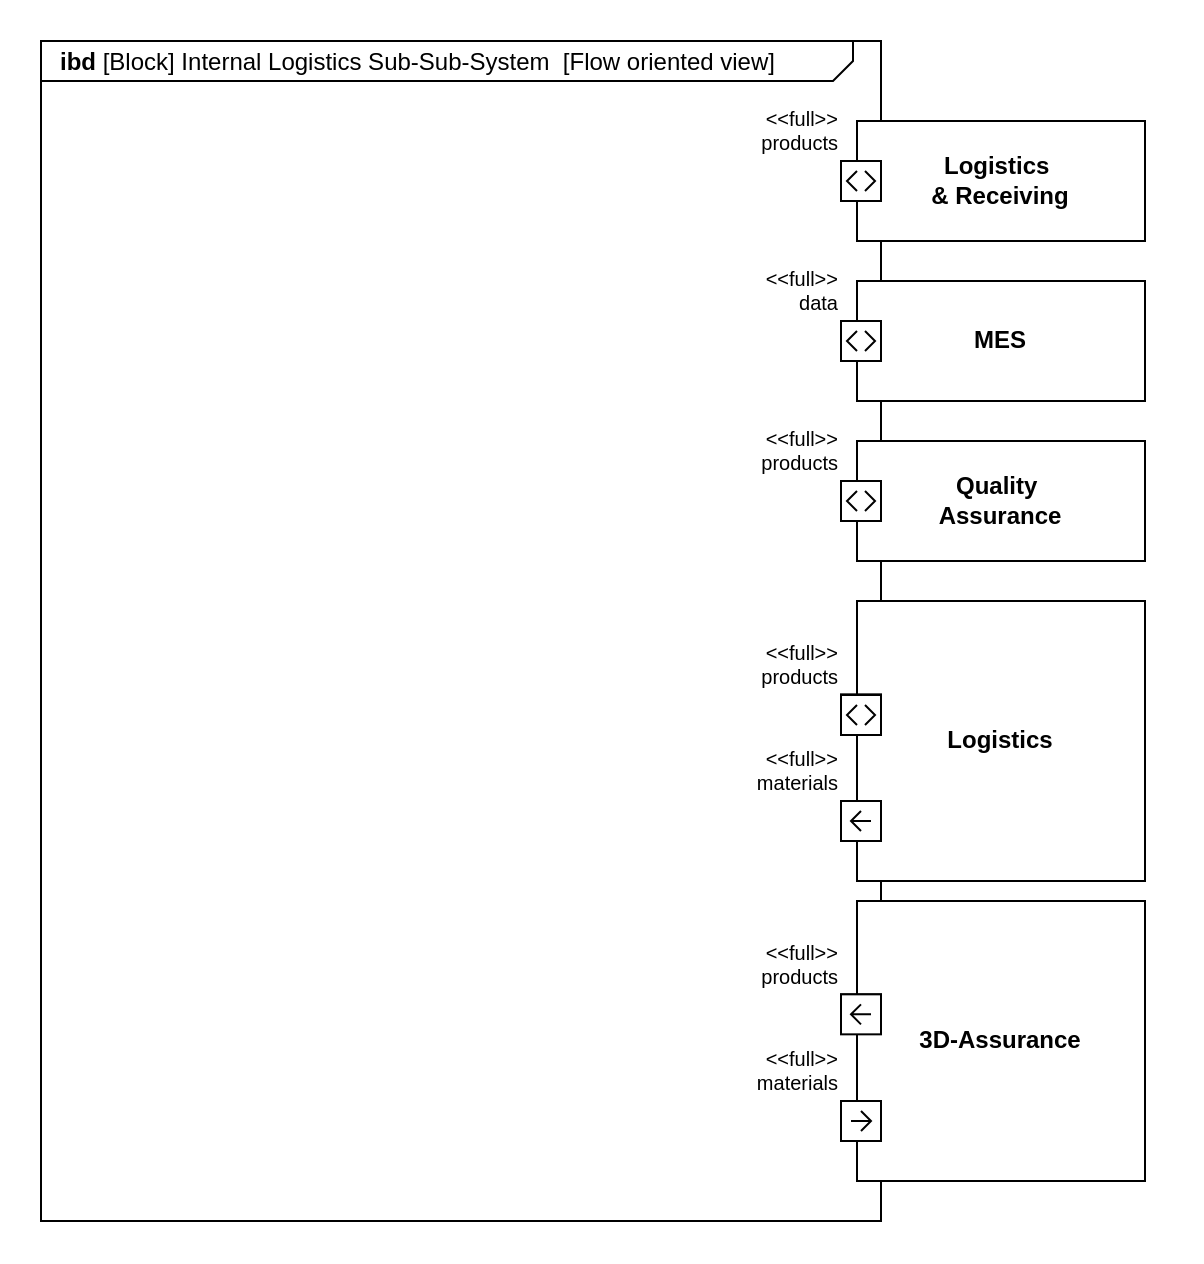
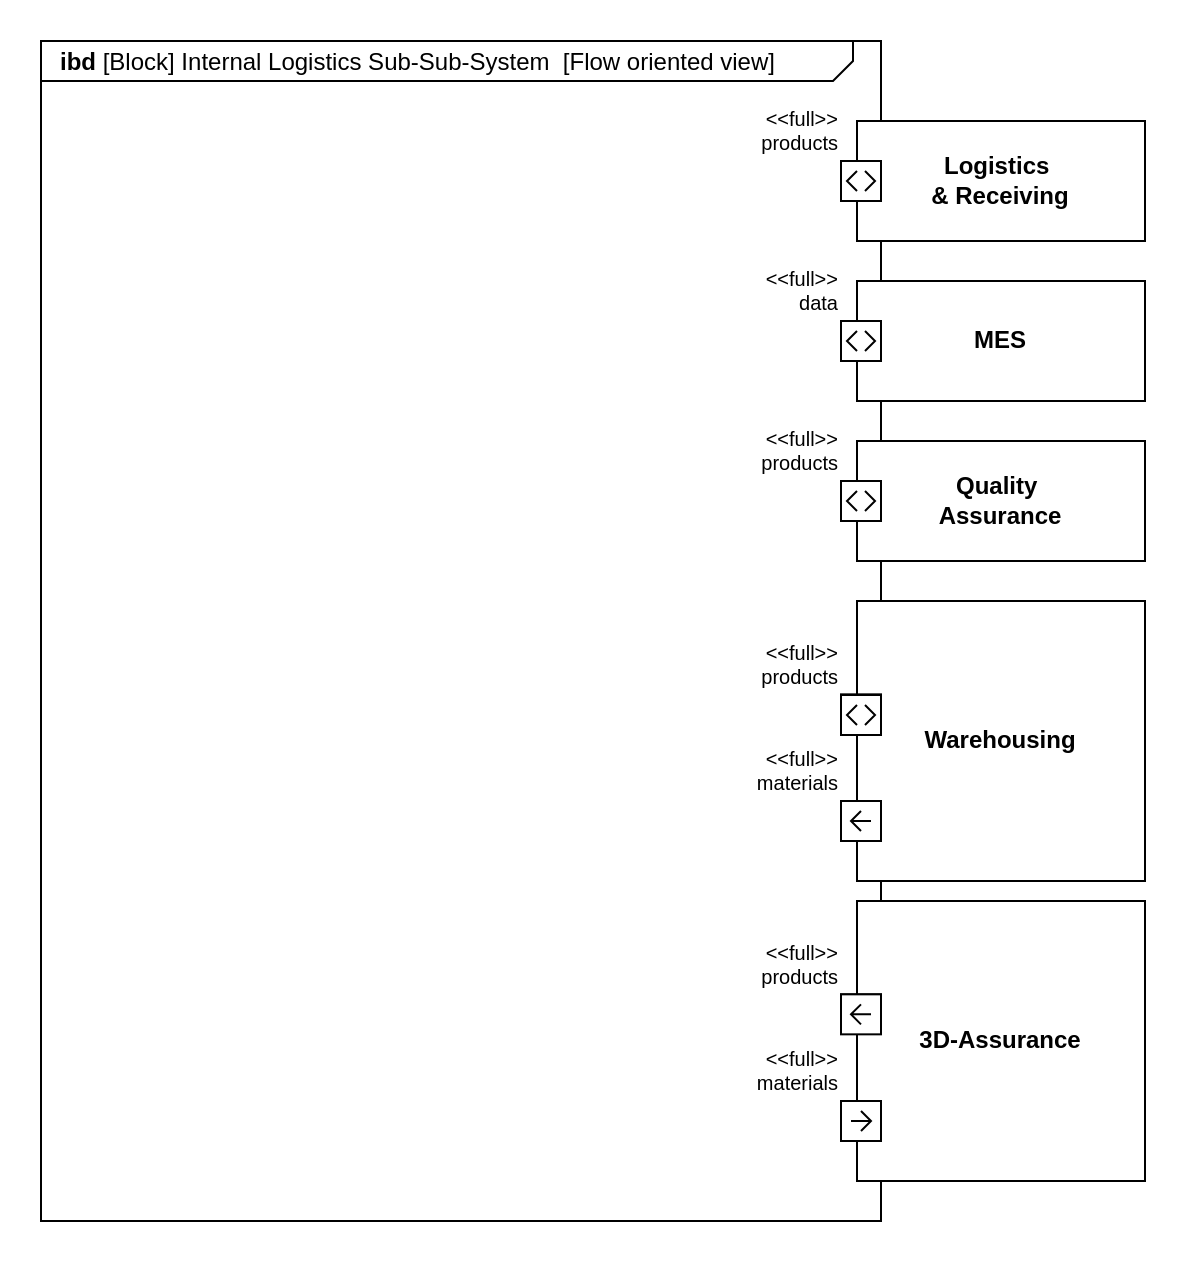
node "Logistics": label "Logistics" -> "Warehousing"
